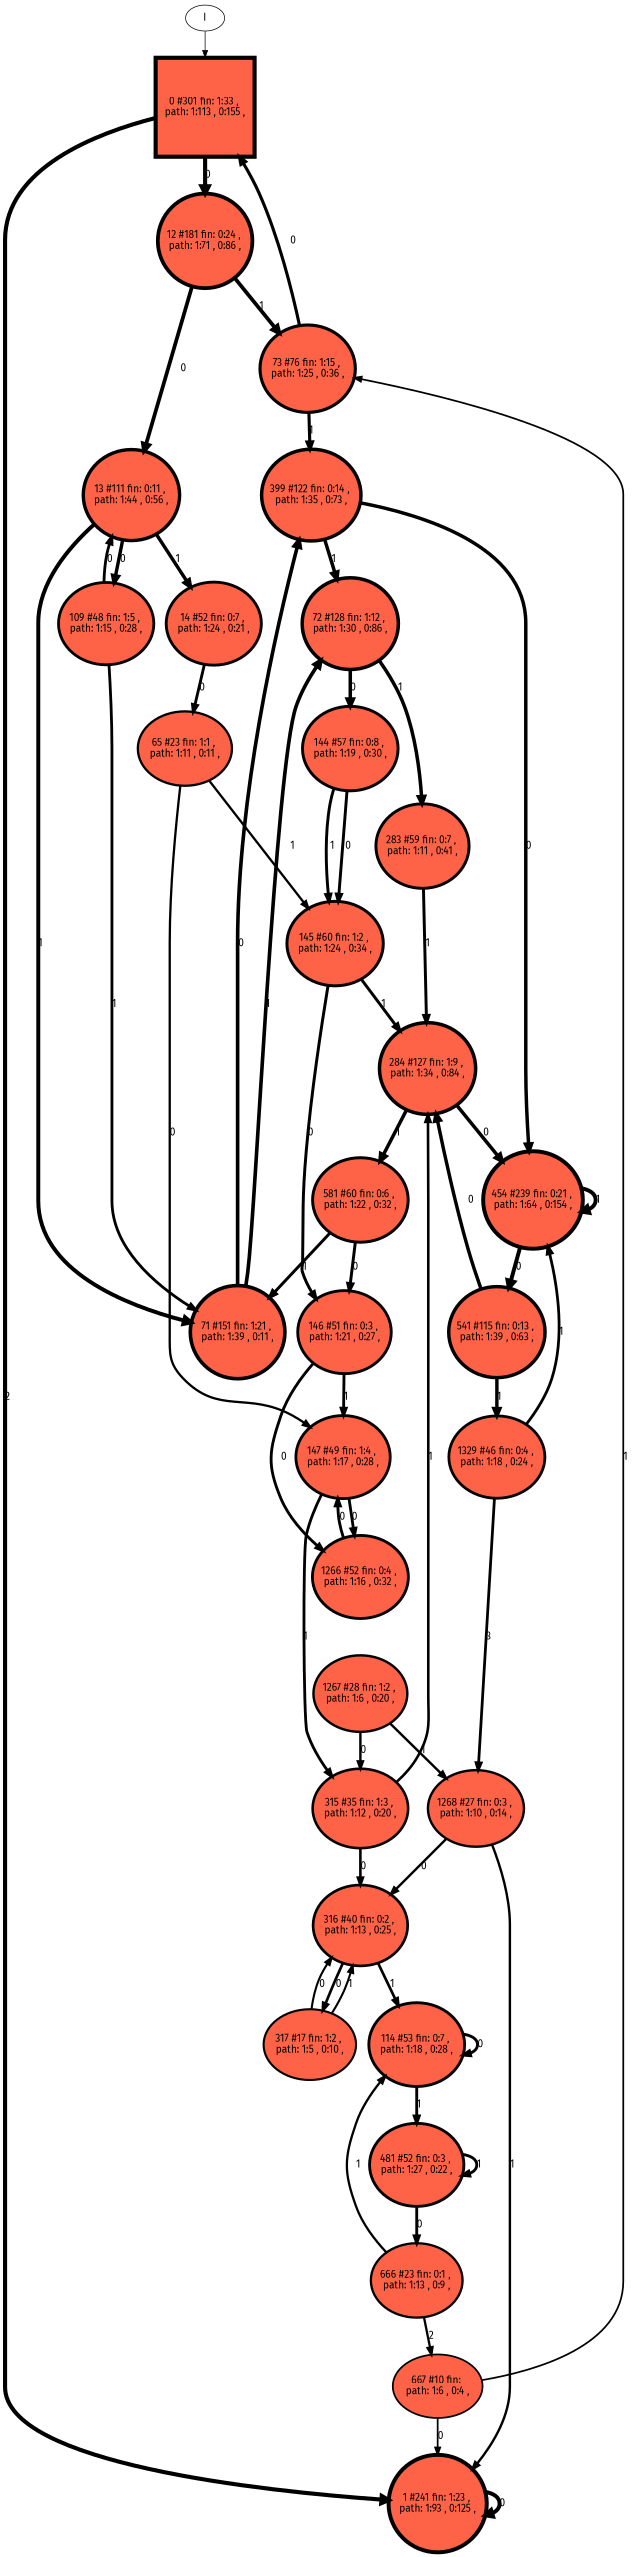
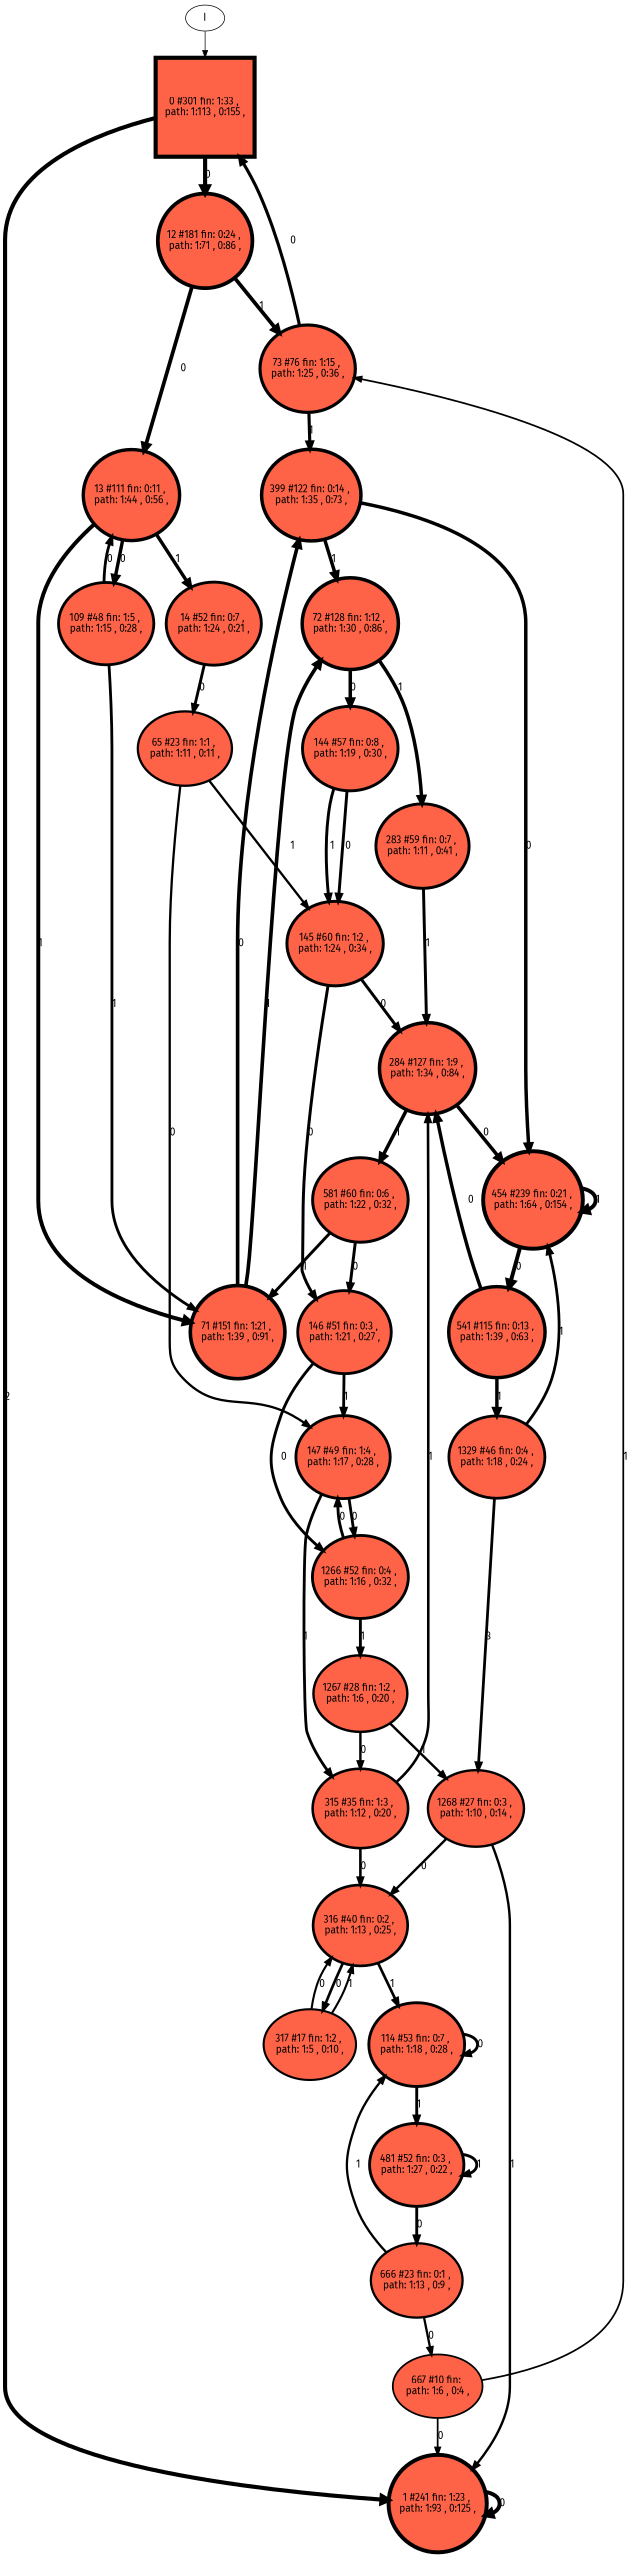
edge "145 #60 fin: 1:2 , path: 1:24 , 0:34 ," -> "284 #127 fin: 1:9 , path: 1:34 , 0:84 ,": label "1 " -> "0 "
node "71 #151 fin: 1:21 , path: 1:39 , 0:11 ,": label "71 #151 fin: 1:21 , path: 1:39 , 0:11 ," -> "71 #151 fin: 1:21 , path: 1:39 , 0:91 ,"
edge "1266 #52 fin: 0:4 , path: 1:16 , 0:32 ," -> "1267 #28 fin: 1:2 , path: 1:6 , 0:20 ,": added, label "1"
edge "666 #23 fin: 0:1 , path: 1:13 , 0:9 ," -> "667 #10 fin: path: 1:6 , 0:4 ,": label "2 " -> "0 "
